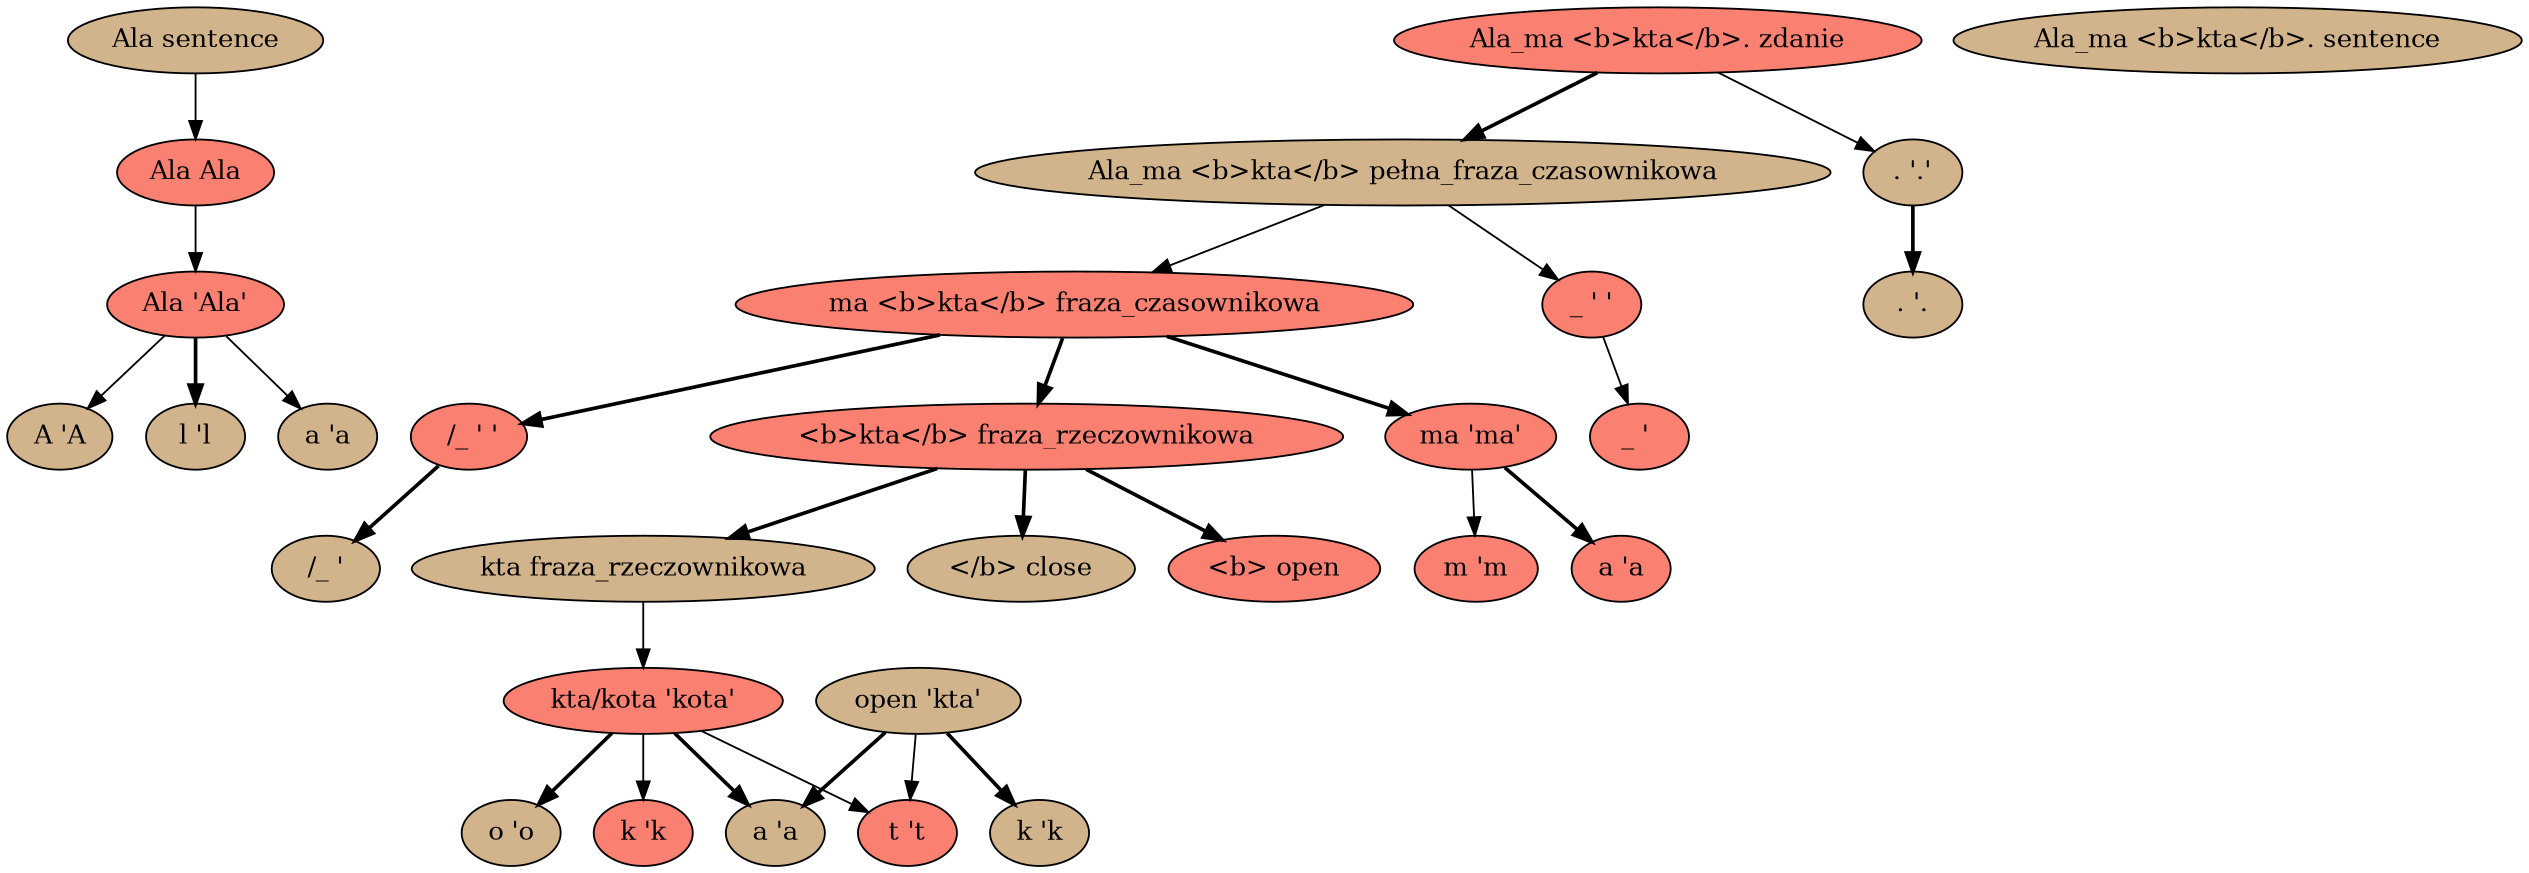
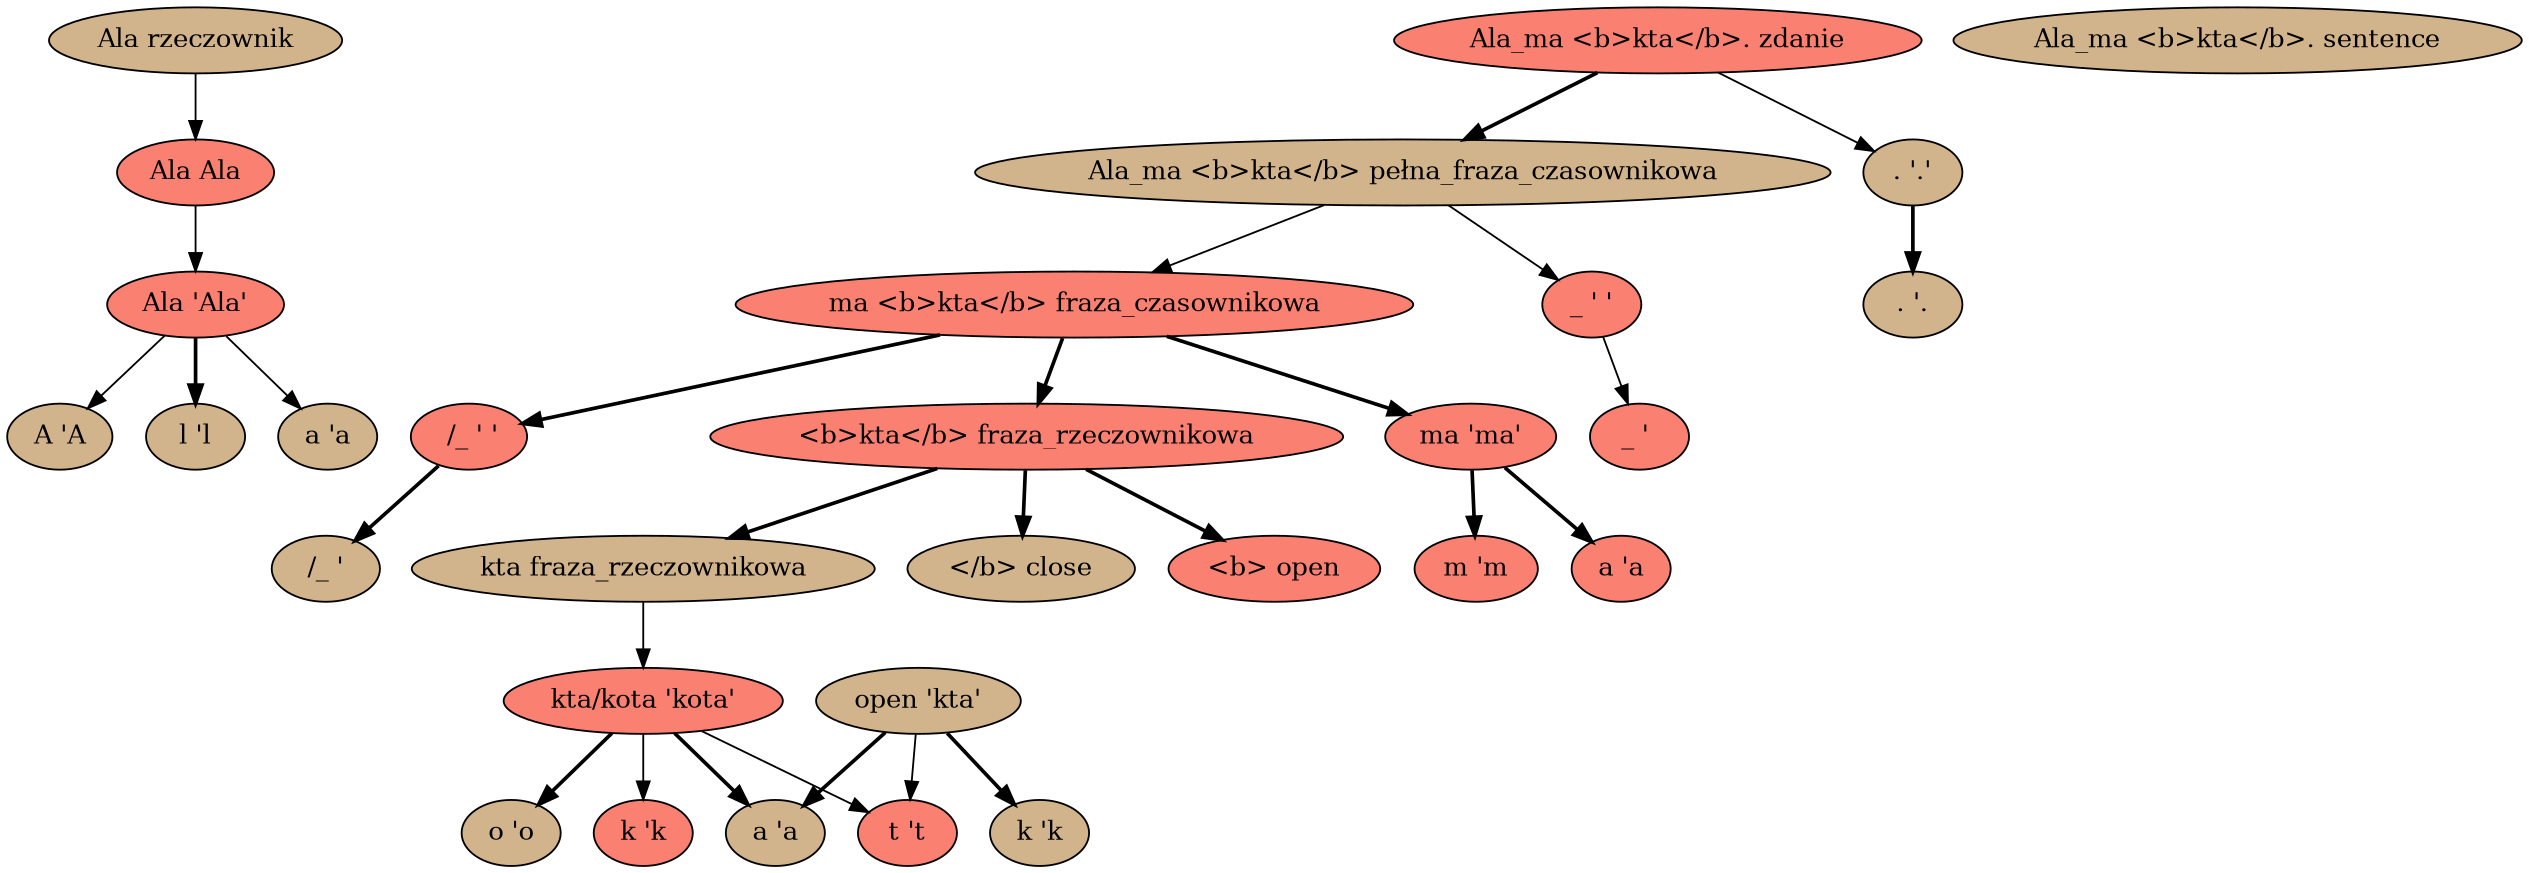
node "Ala sentence": label "Ala sentence" -> "Ala rzeczownik"
edge "ma 'ma'" -> "m 'm": style solid -> bold
